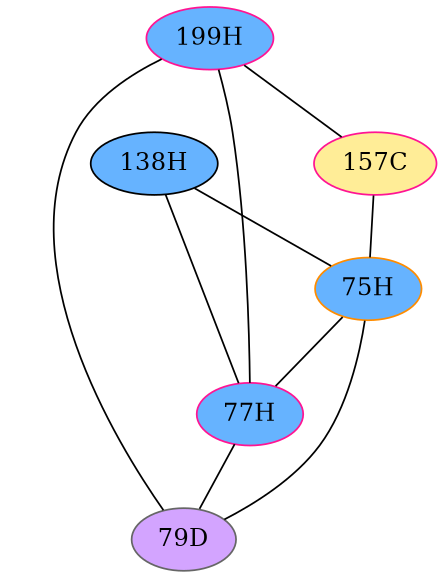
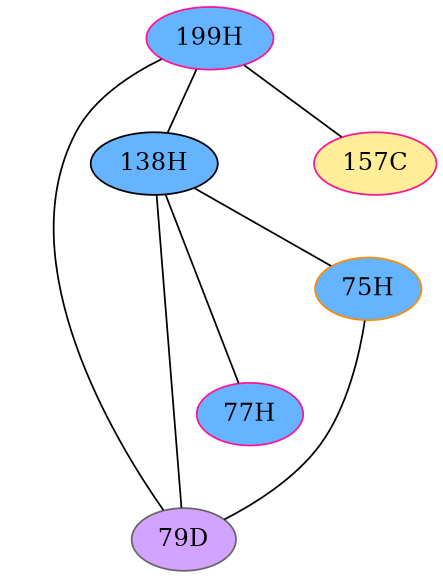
edge "157C" -- "75H": removed
edge "199H" -- "77H": now "199H" -- "138H"
edge "75H" -- "77H": removed
edge "77H" -- "79D": now "138H" -- "79D"
